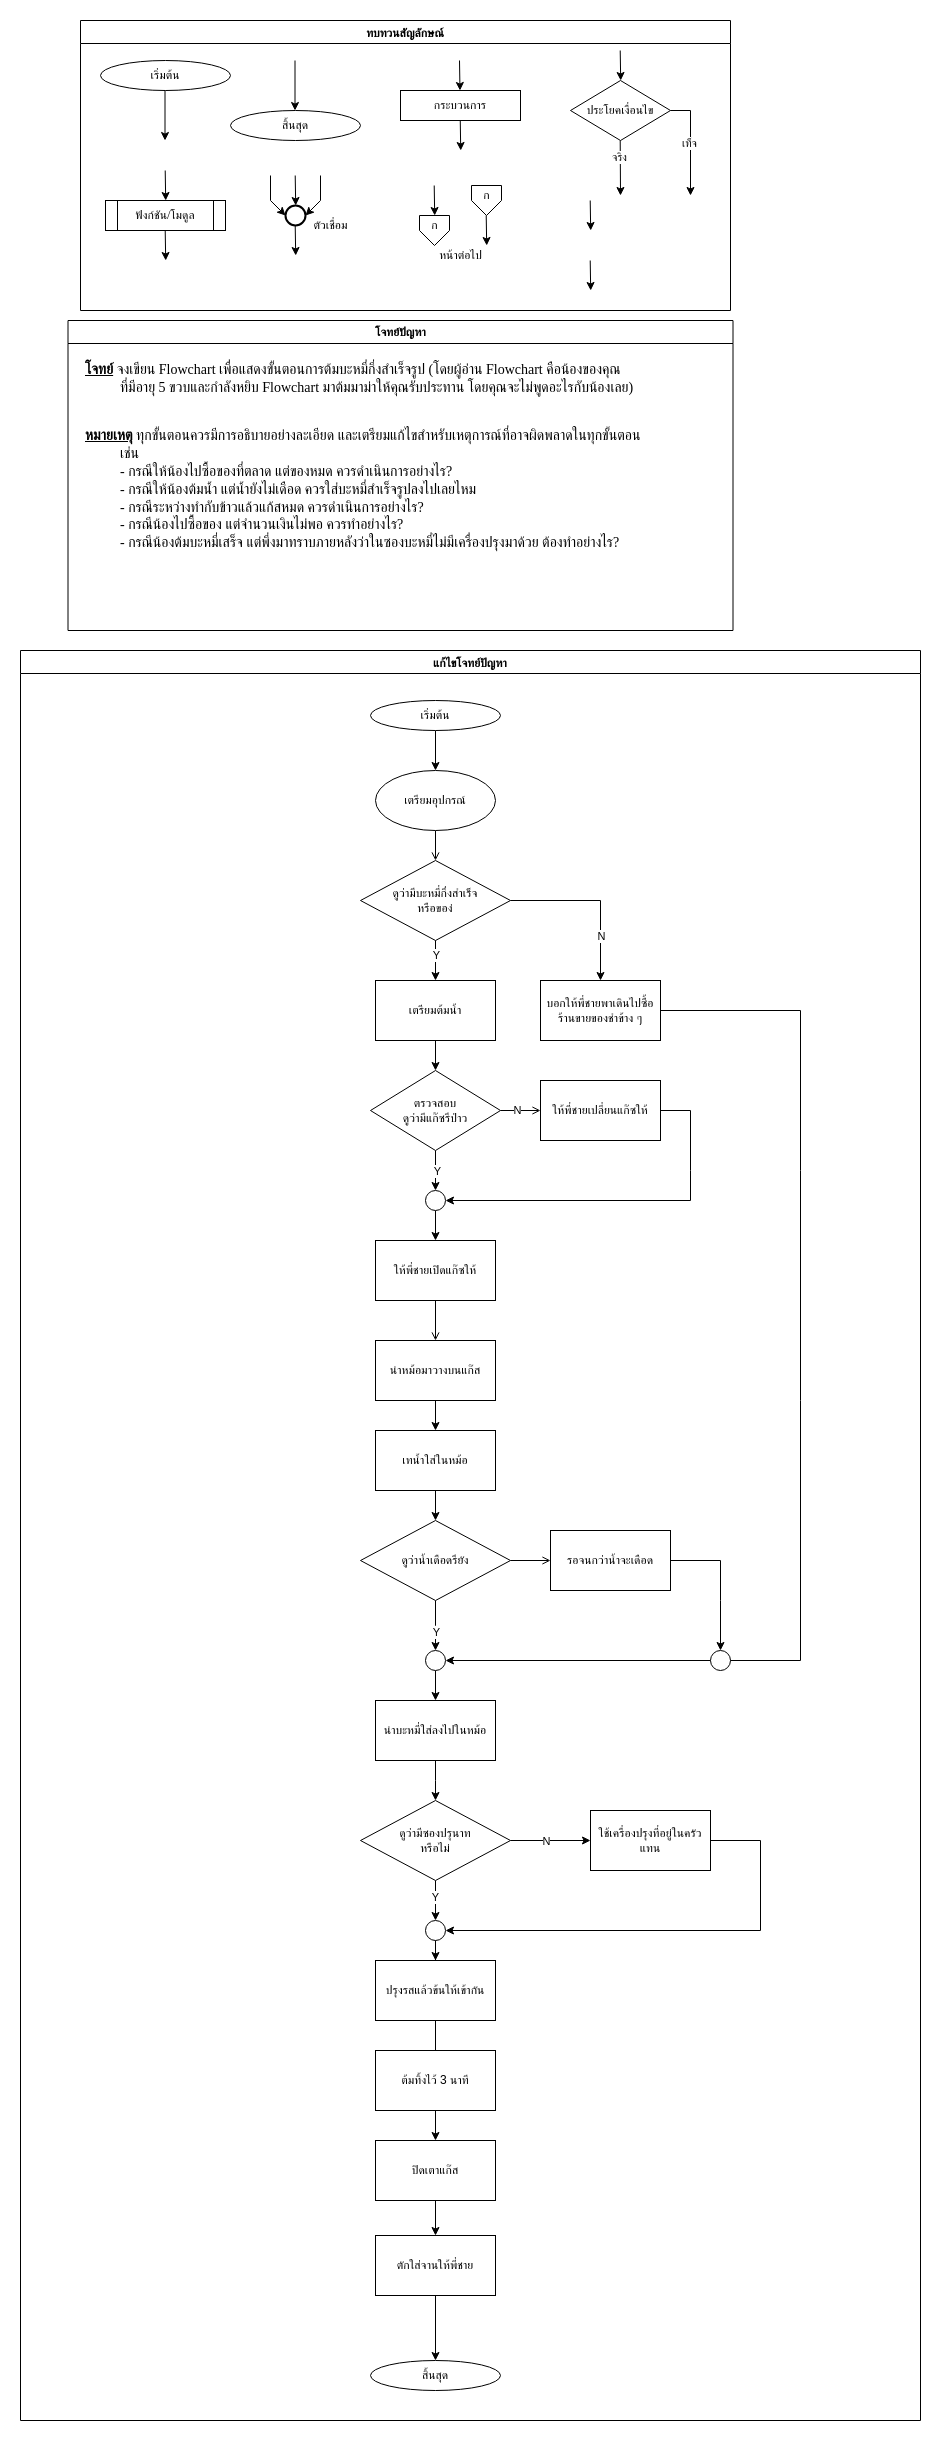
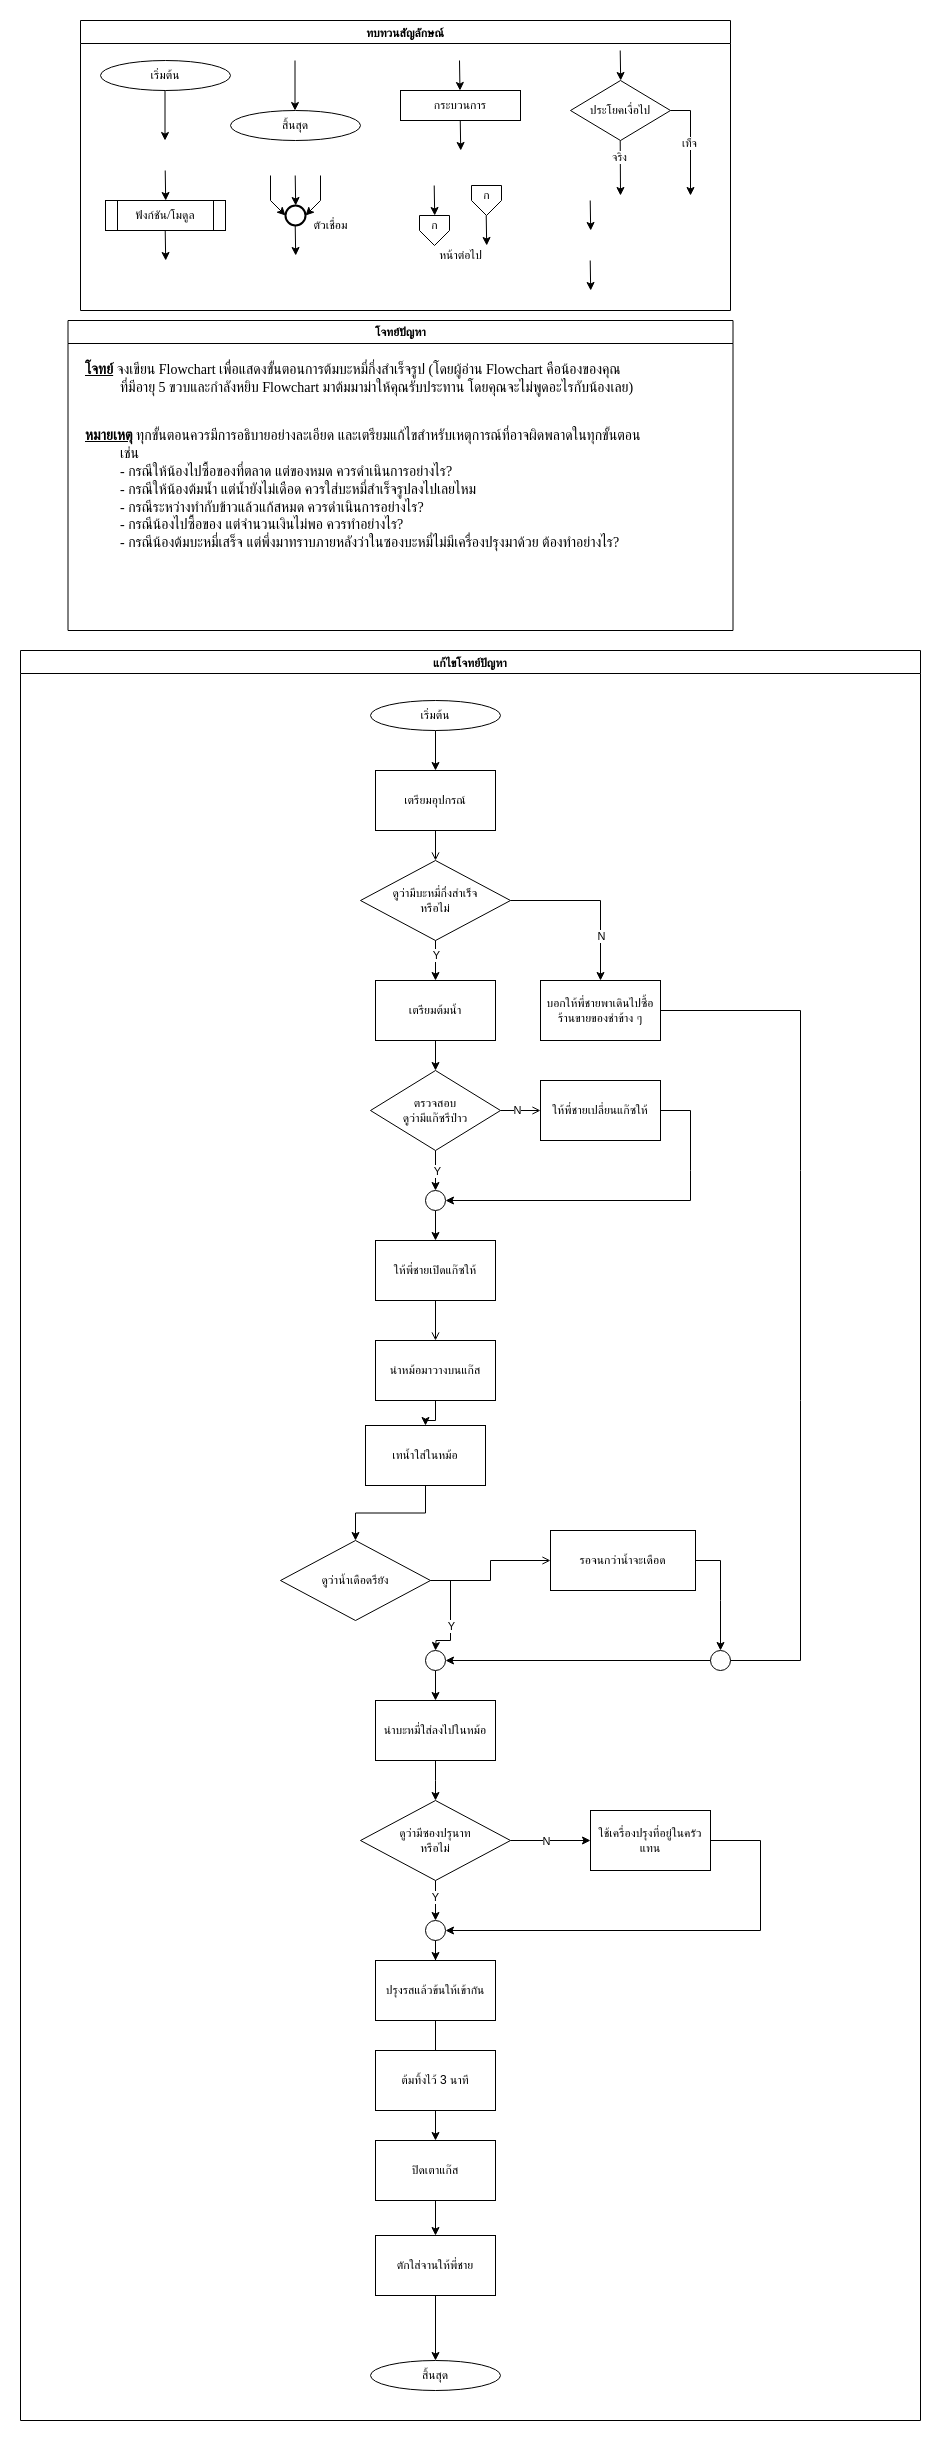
node "ประโยคเงื่อนไข": label "ประโยคเงื่อนไข" -> "ประโยคเงื่อไป"
node "เตรียมอุปกรณ์": shape ellipse -> rectangle
node "ดูว่ามีบะหมี่กึ่งสำเร็จ หรือของ่": label "ดูว่ามีบะหมี่กึ่งสำเร็จ หรือของ่" -> "ดูว่ามีบะหมี่กึ่งสำเร็จ หรือไม่"
node "เทน้ำใส่ในหม้อ": moved (436, 1461) -> (426, 1456)
node "ดูว่าน้ำเดือดรึยัง": moved (436, 1561) -> (356, 1581)
node "รอจนกว่าน้ำจะเดือด": size 120x60 -> 145x60
